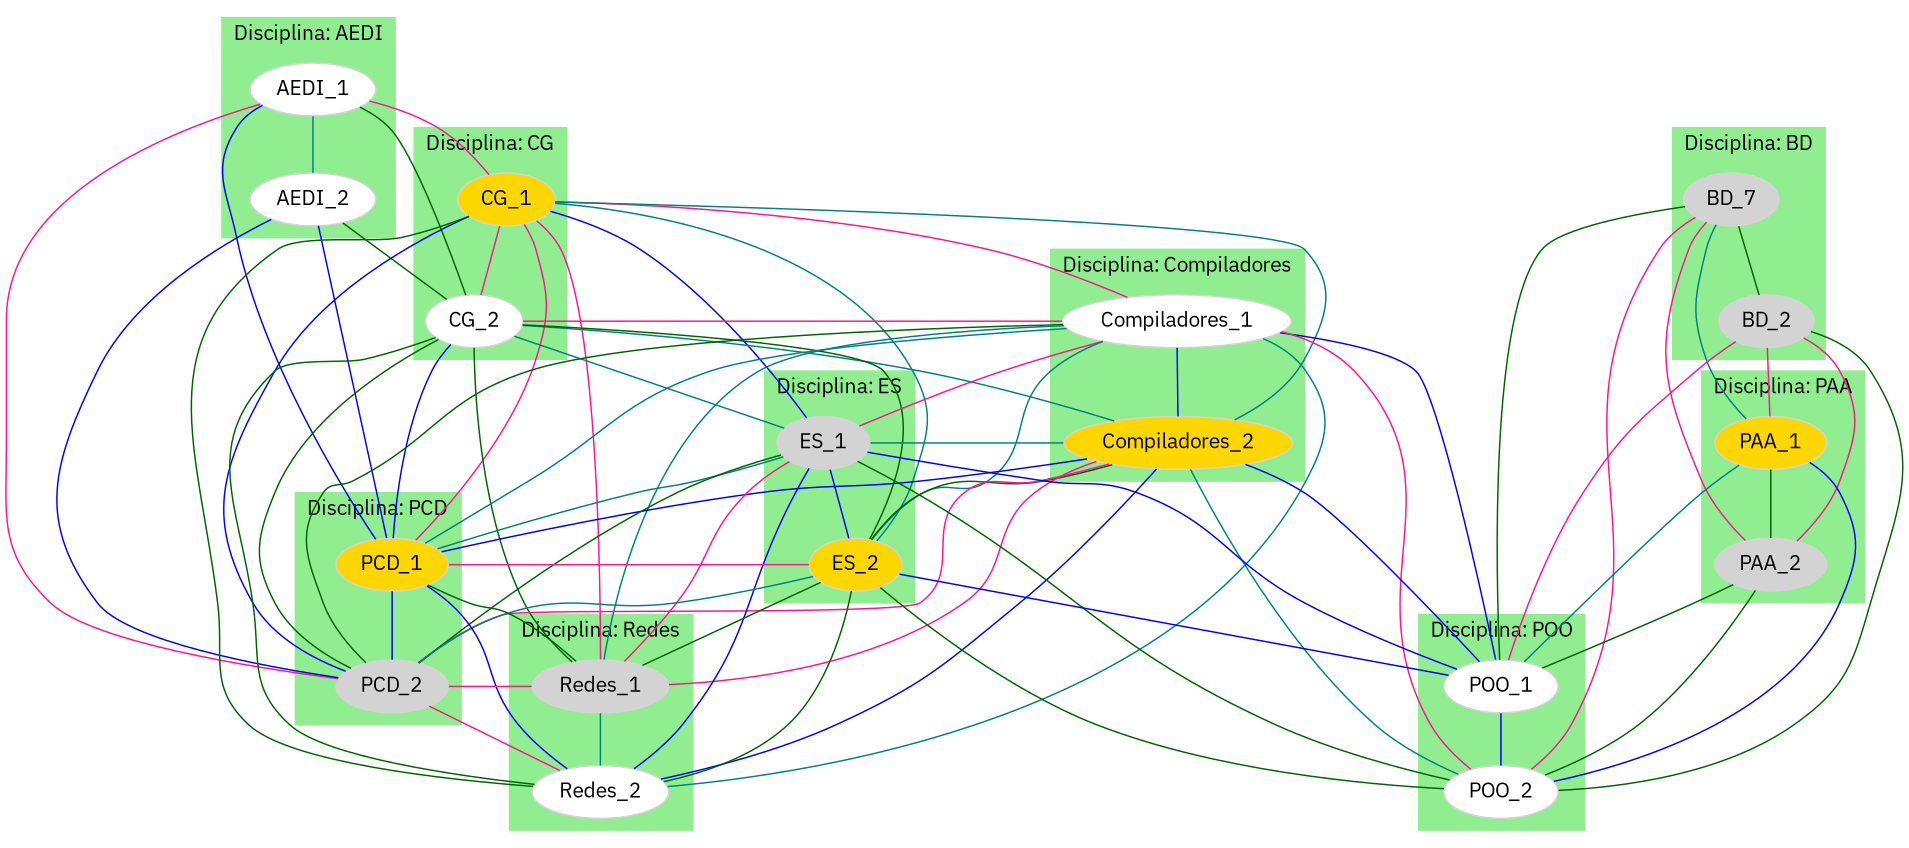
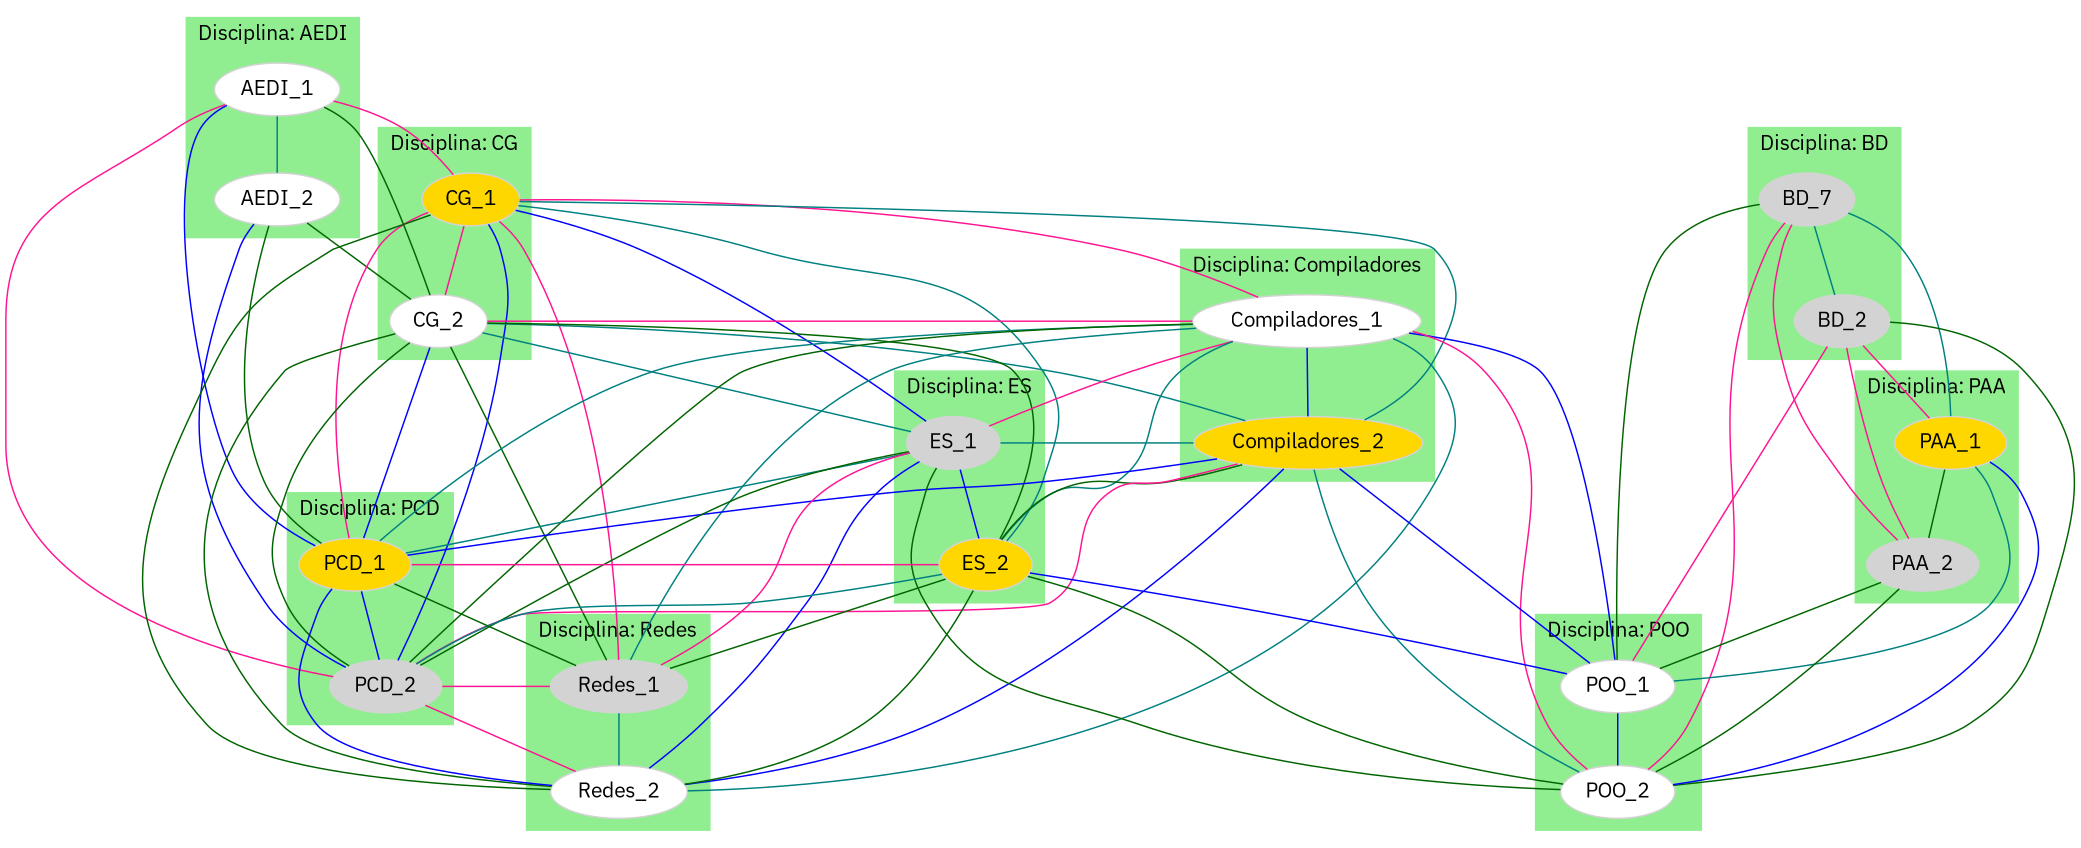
edge "BD_7" -- "BD_2": color darkgreen -> teal
edge "AEDI_2" -- "PCD_1": color blue -> darkgreen
edge "ES_1" -- "POO_1": removed
edge "Compiladores_2" -- "Redes_1": removed
